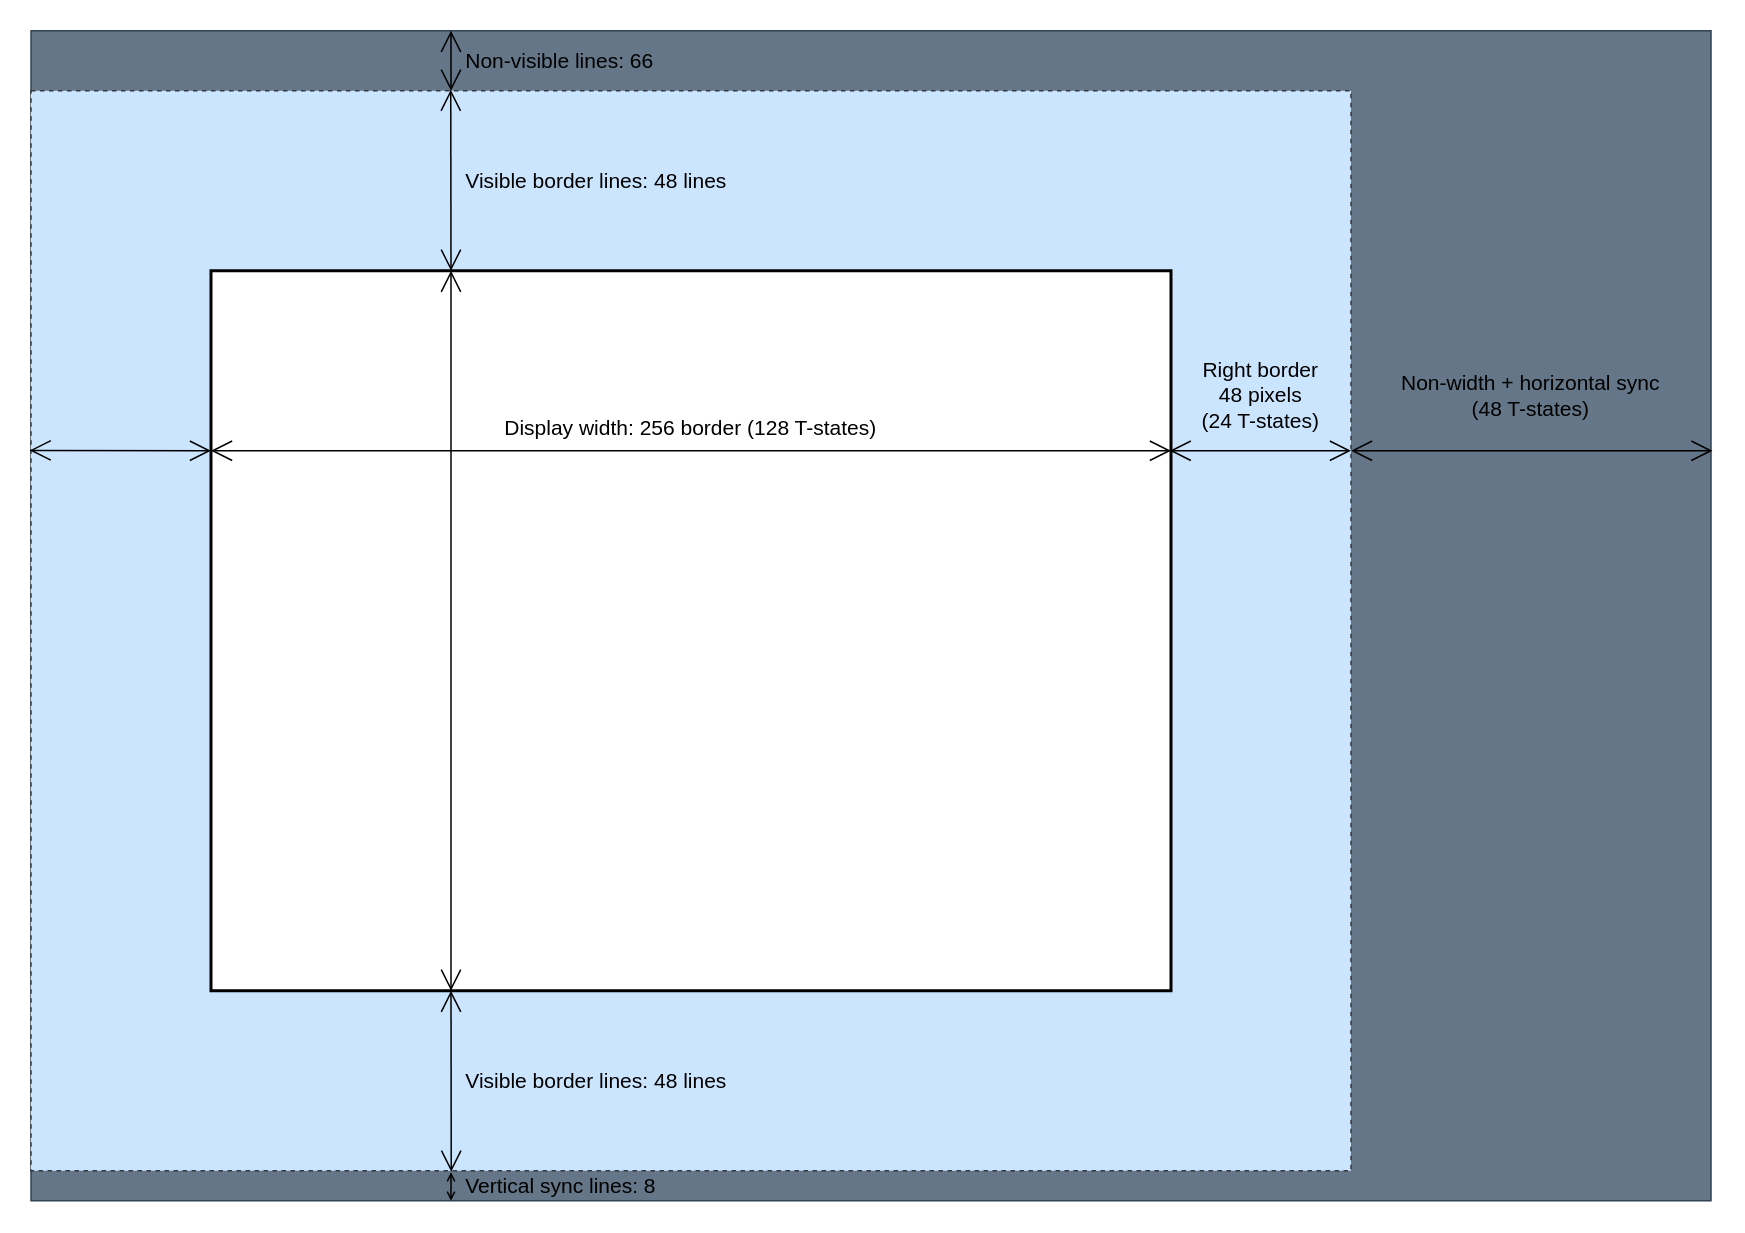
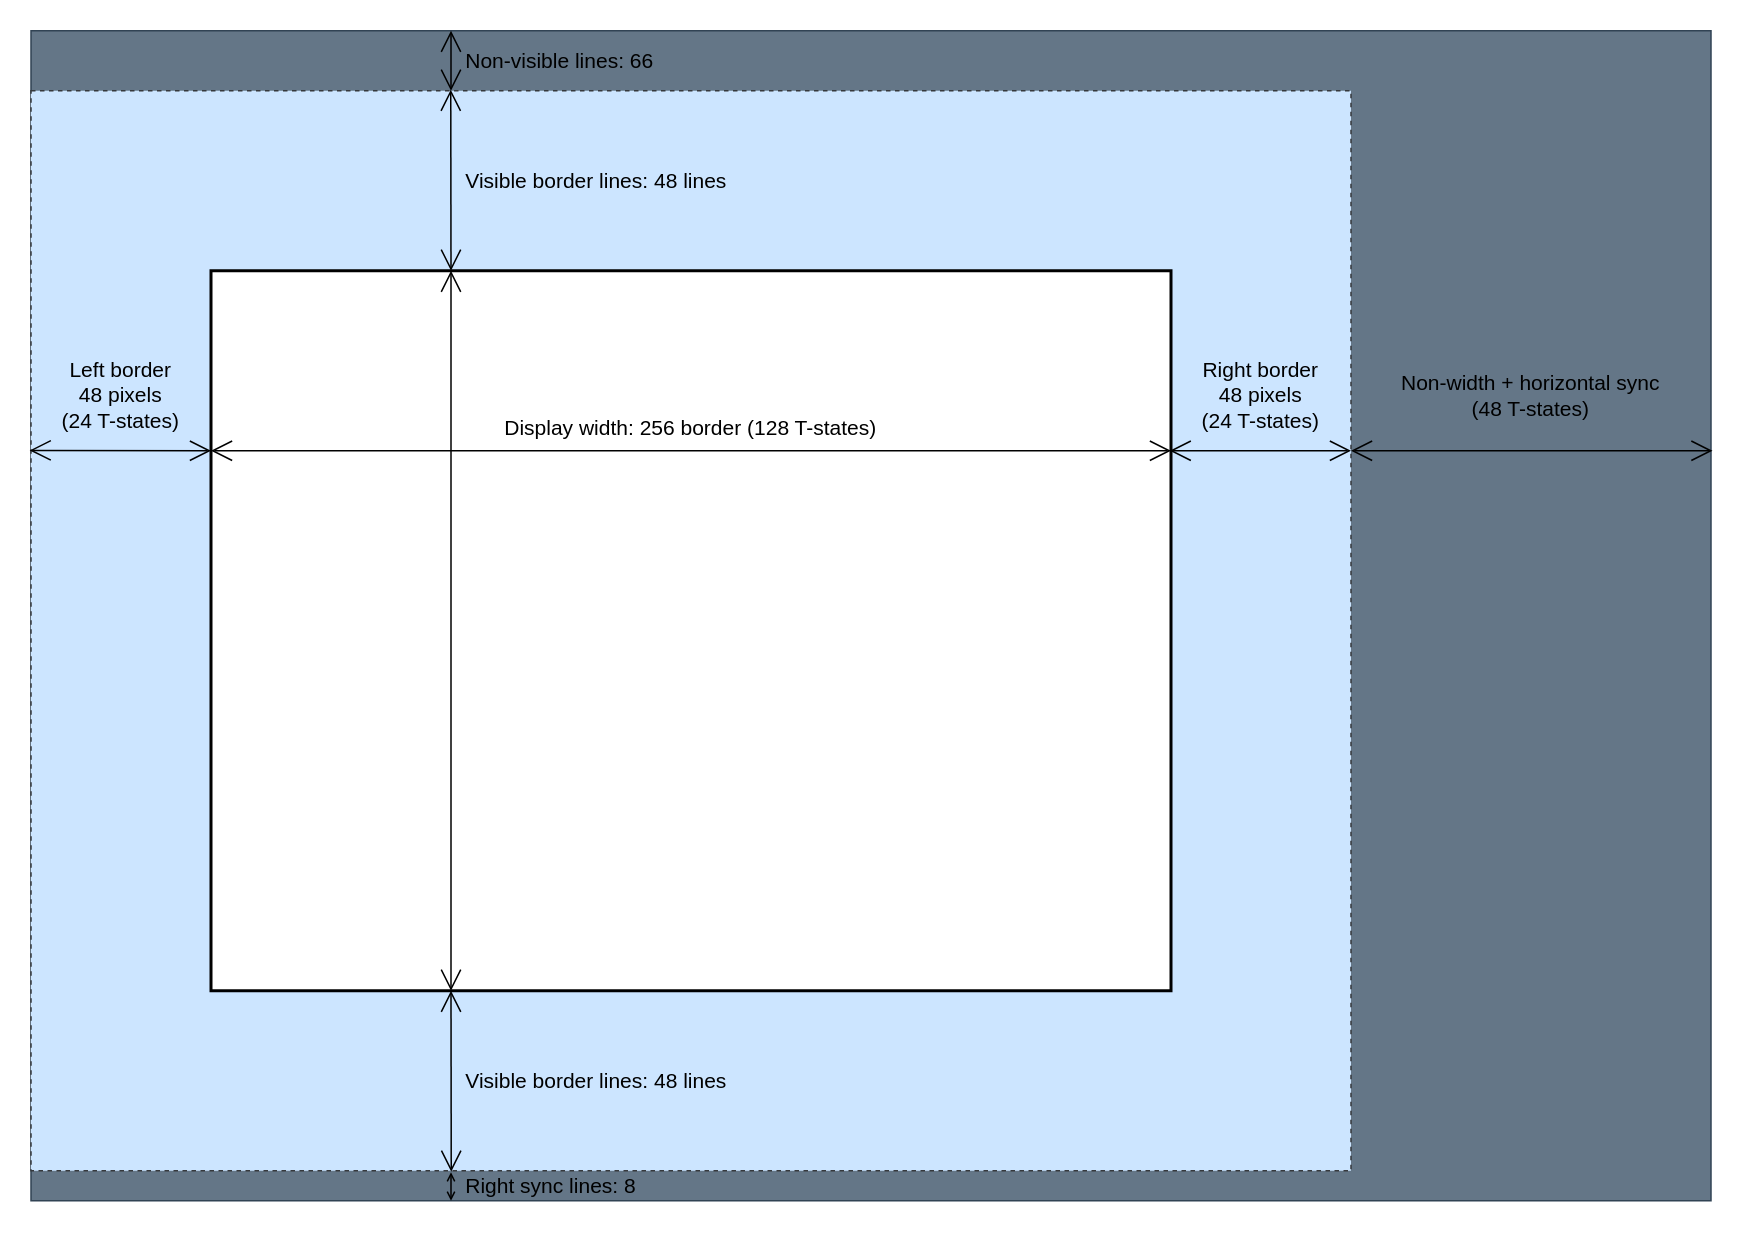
node "Left border 48 pixels (24 T-states)": added
node "Vertical sync lines: 8": label "Vertical sync lines: 8" -> "Right sync lines: 8"
